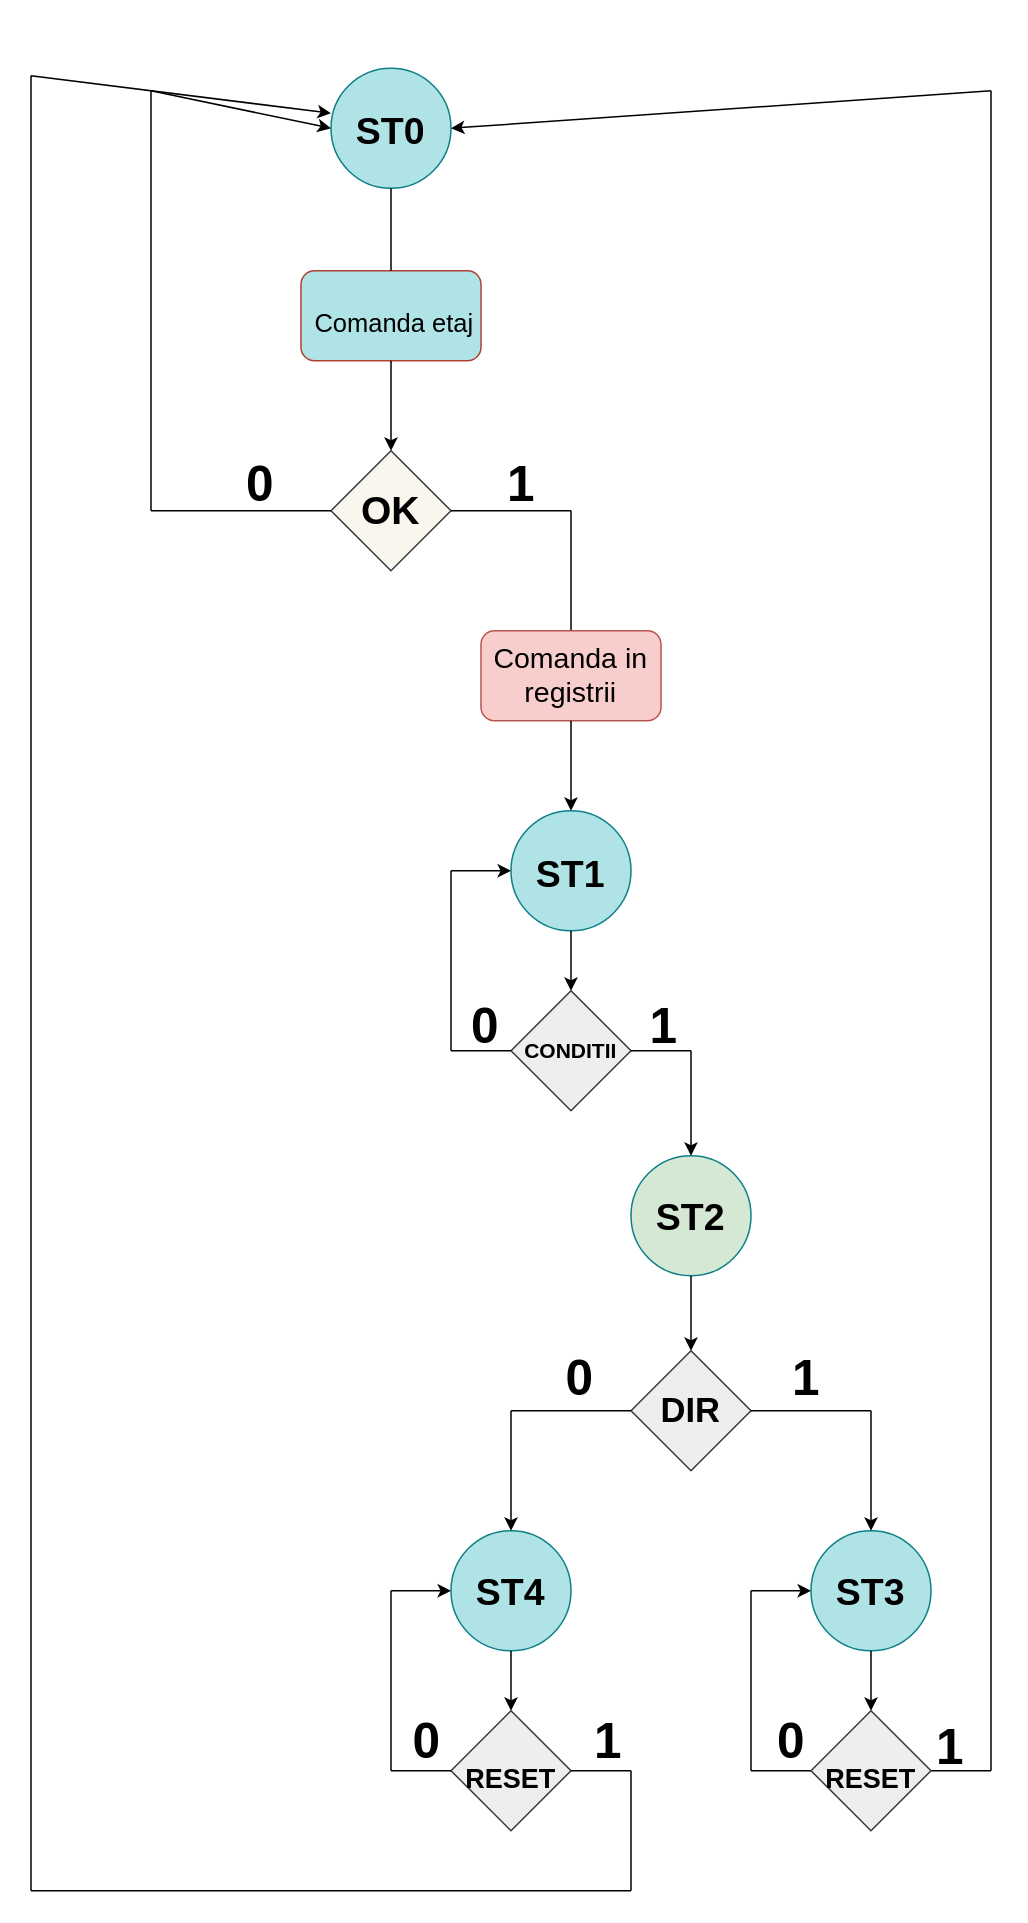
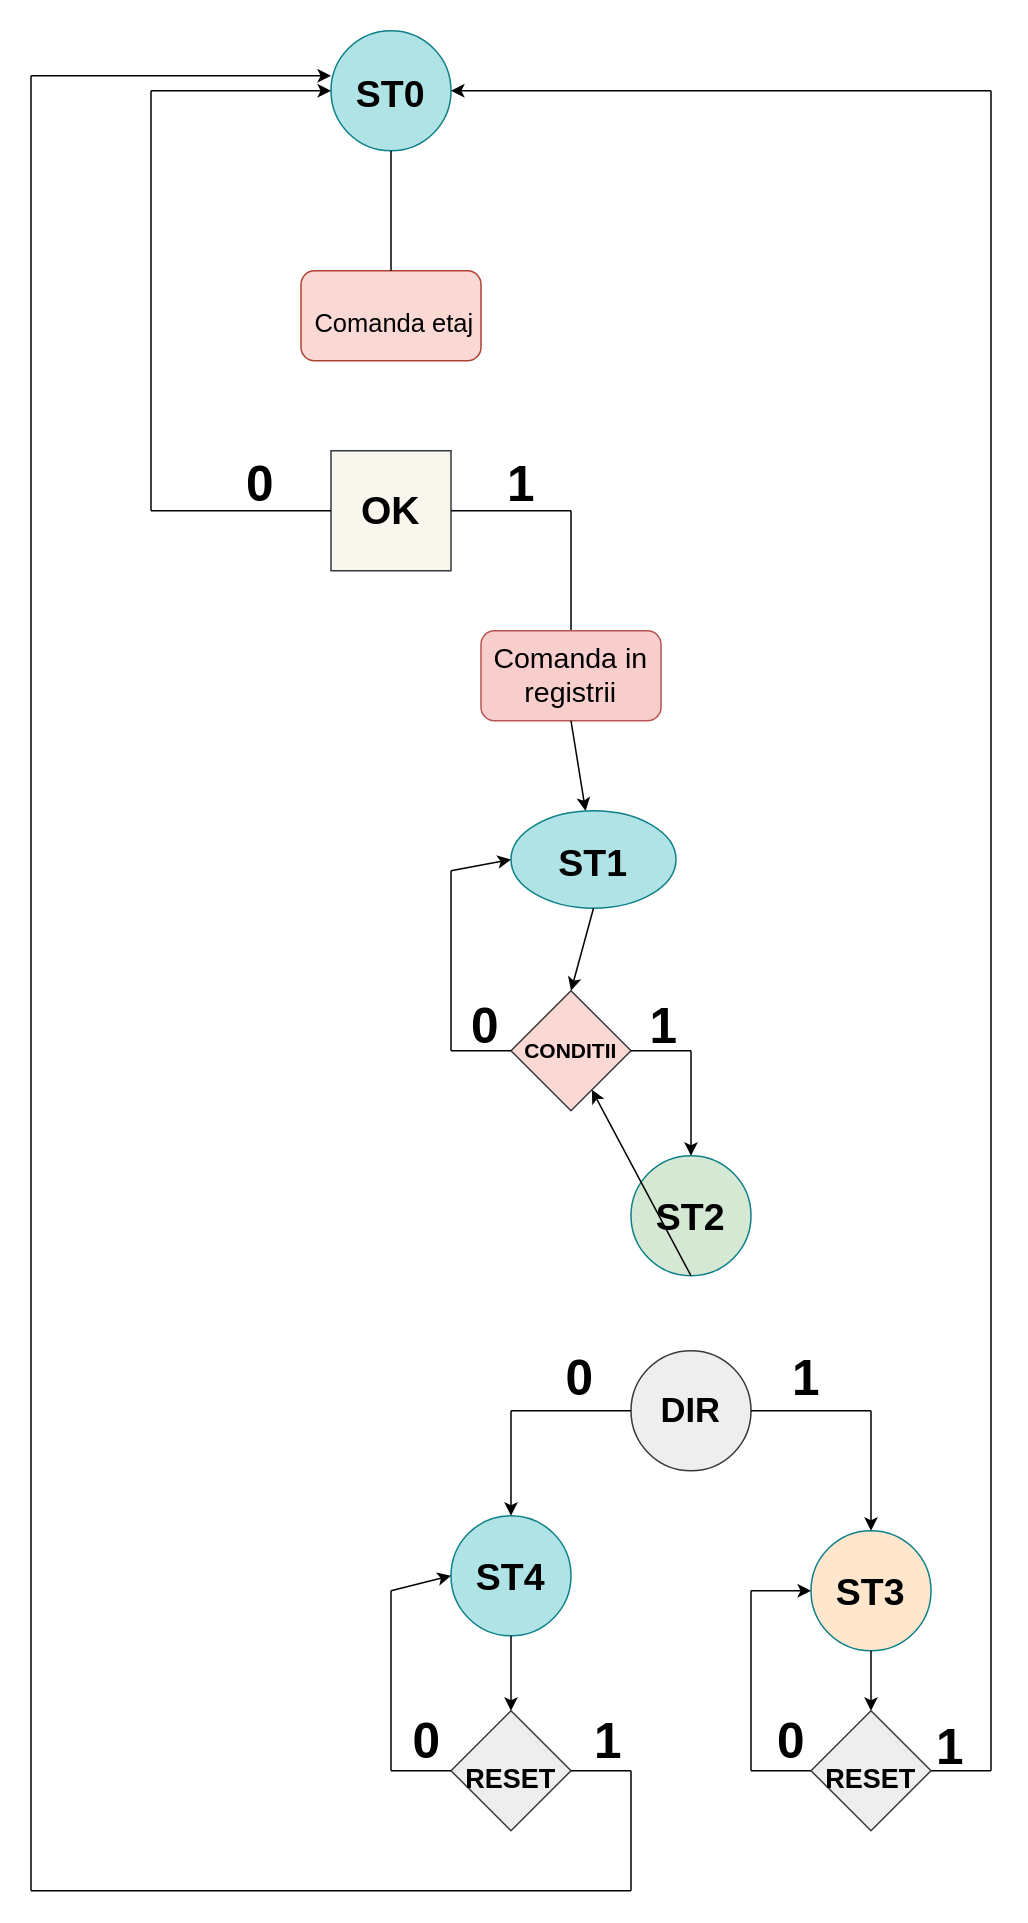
node "ST0": moved (391, 128) -> (391, 91)
node "Comanda etaj": fillcolor #b0e3e6 -> #fad9d5
edge "Comanda etaj" -> "OK": removed
node "OK": shape diamond -> rectangle
node "ST1": size 120x120 -> 165x98
node "CONDITII": fillcolor #eeeeee -> #fad9d5
edge "ST2" -> "DIR": now "ST2" -> "CONDITII"
node "DIR": shape diamond -> ellipse
node "ST4": moved (511, 1591) -> (511, 1576)
node "ST3": fillcolor #b0e3e6 -> #ffe6cc
